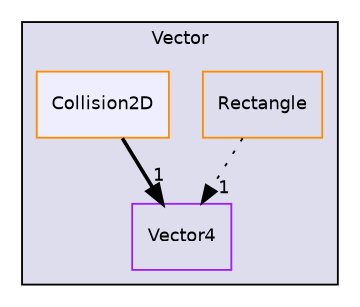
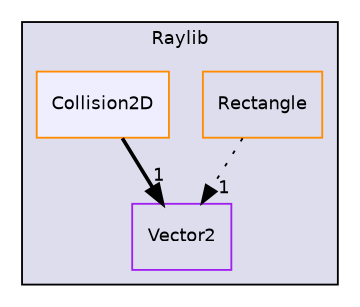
cluster "Vector": label "Vector" -> "Raylib"
node "Vector4": label "Vector4" -> "Vector2"
